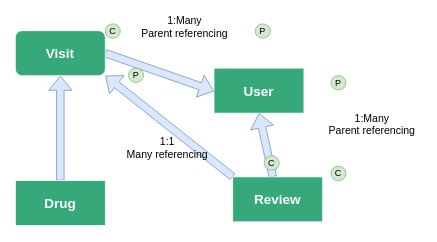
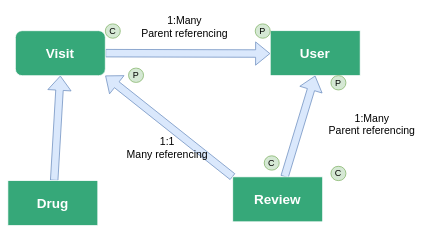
node "User": moved (259, 90) -> (315, 53)
node "Drug": moved (60, 203) -> (53, 203)
